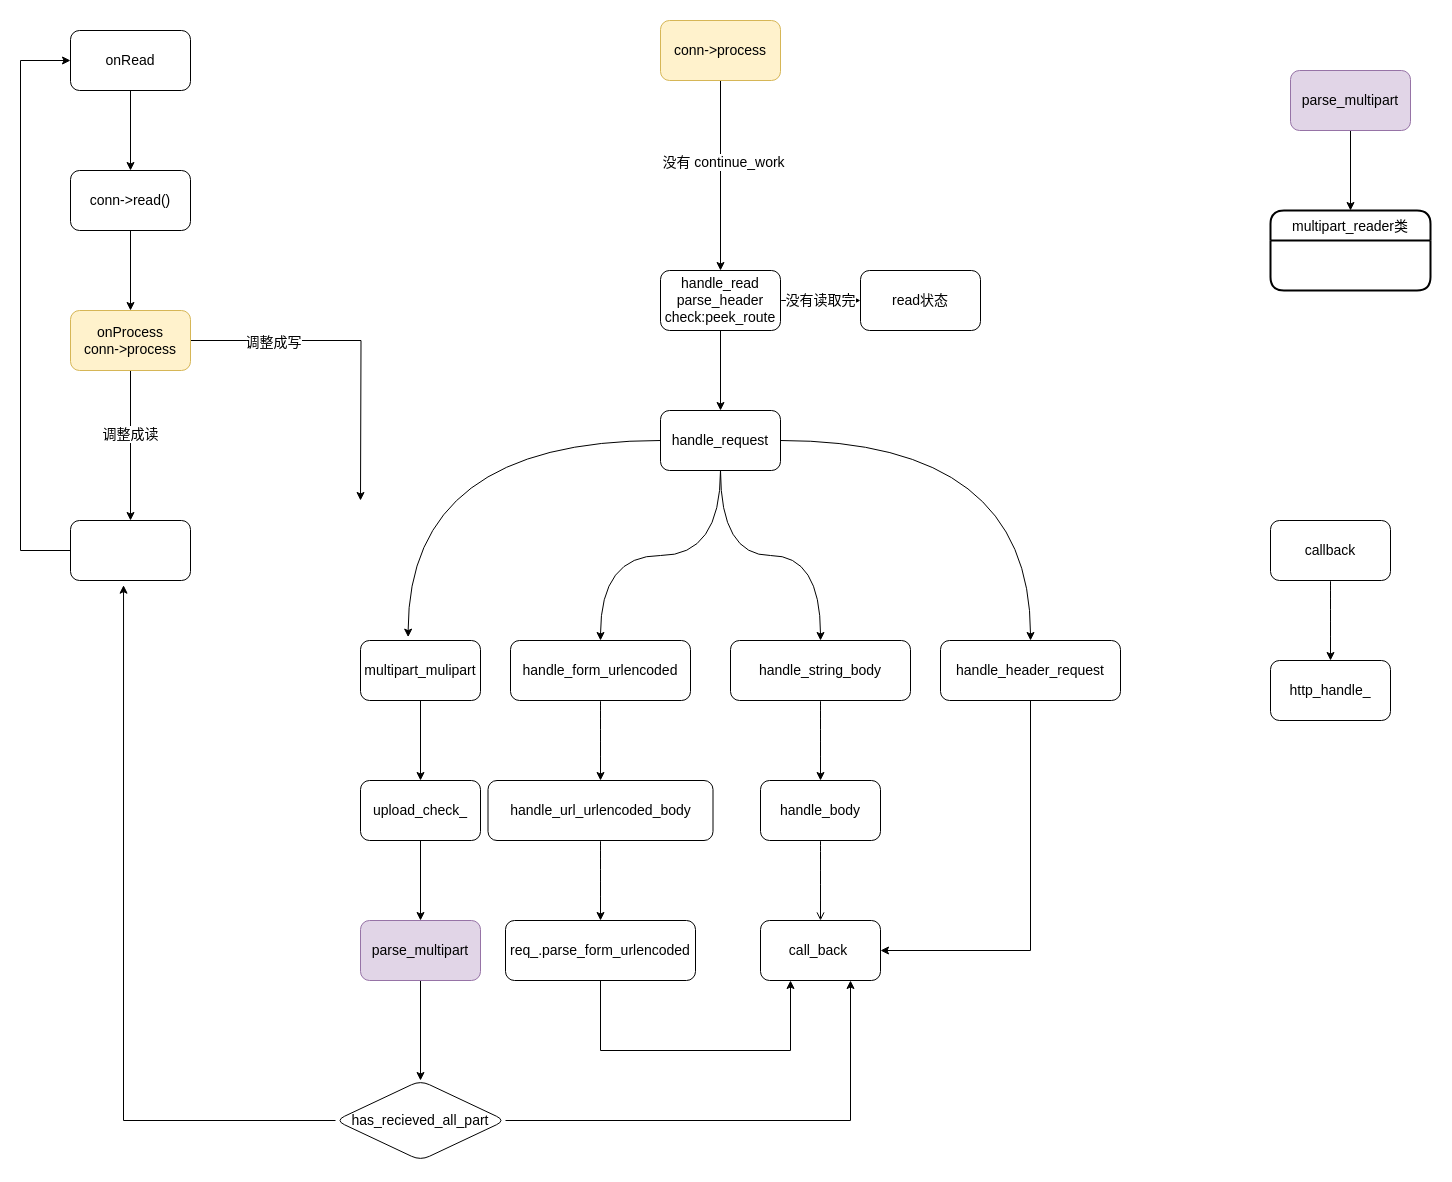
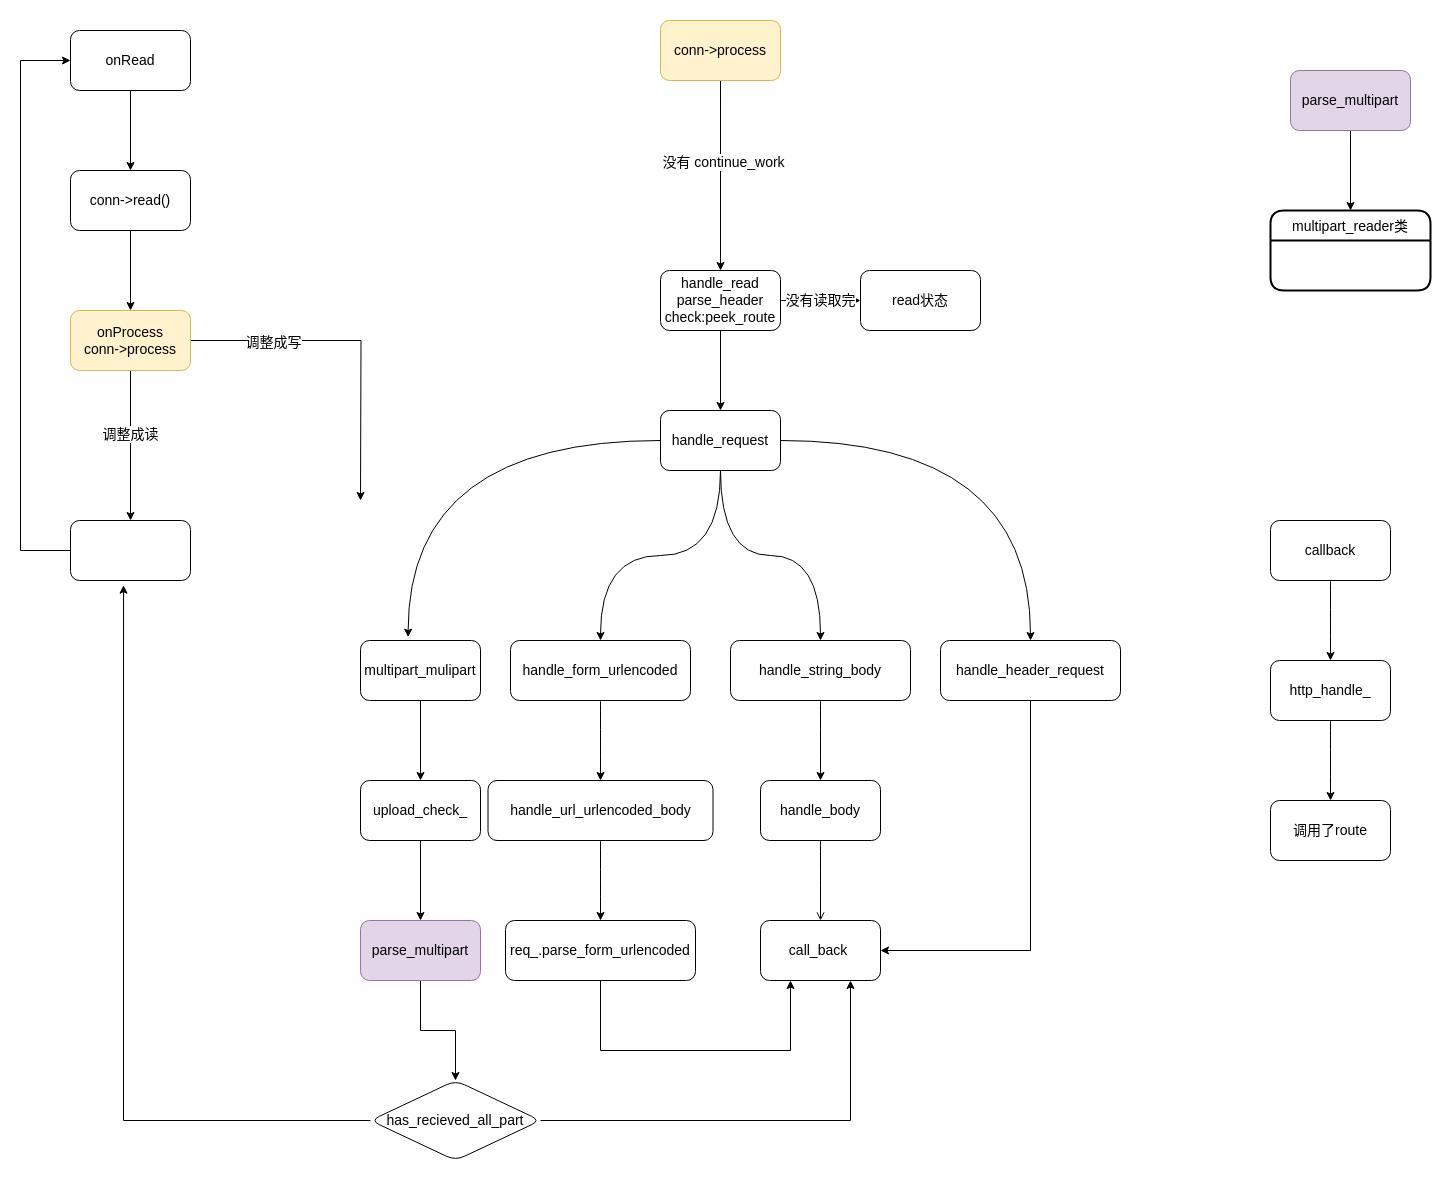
edge "http_handle_" -> "调用了route": added
node "调用了route": added
node "has_recieved_all_part": moved (421, 1121) -> (456, 1121)
